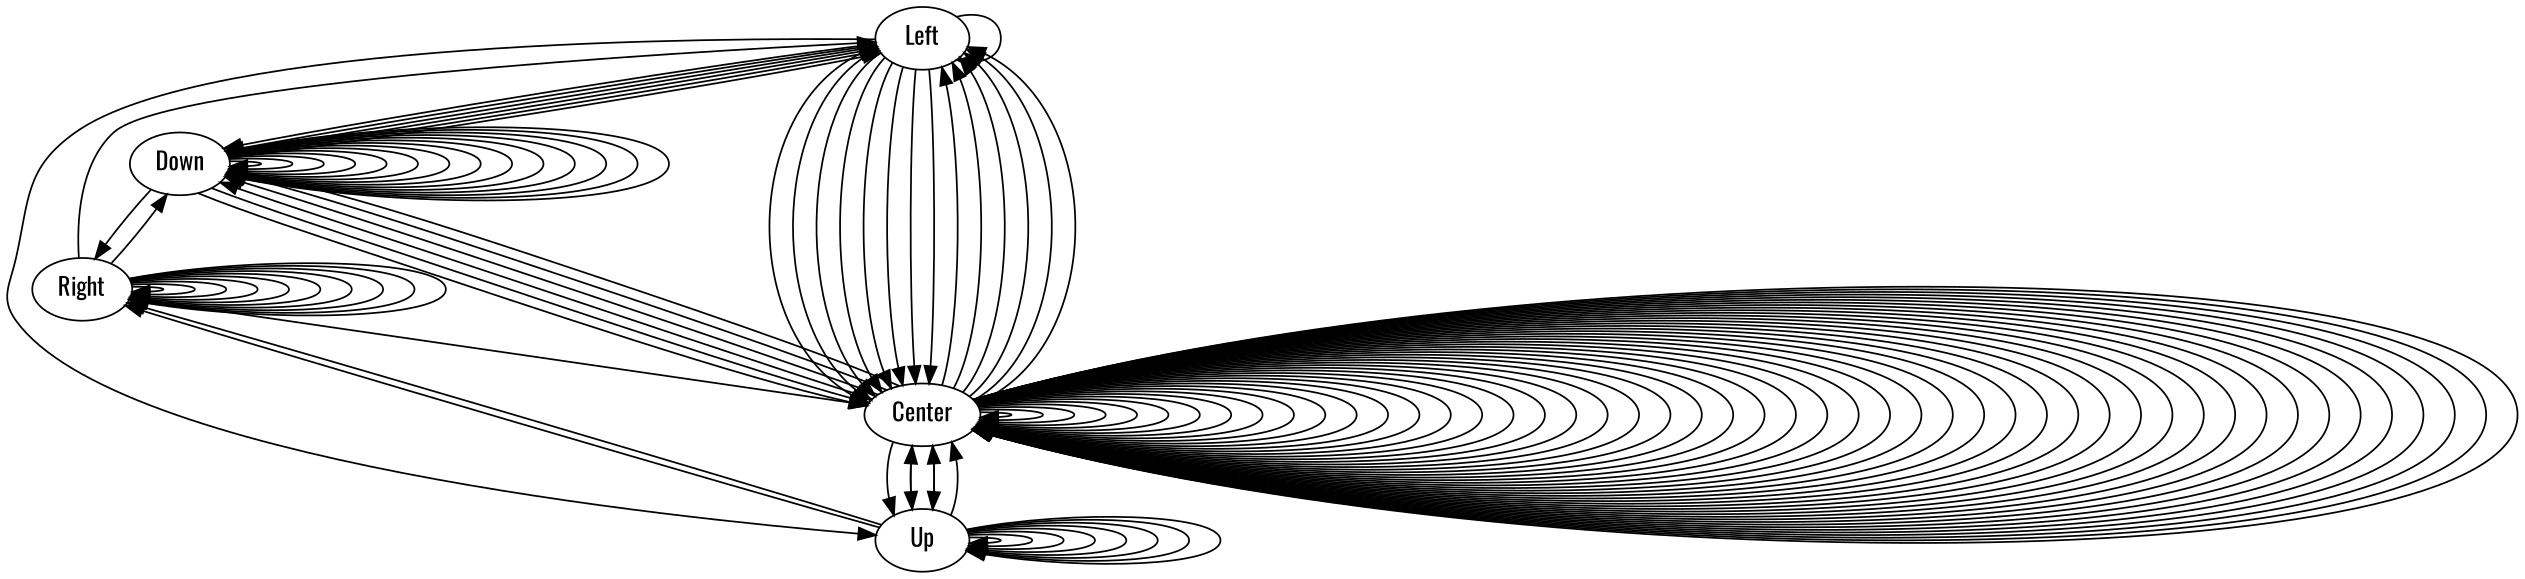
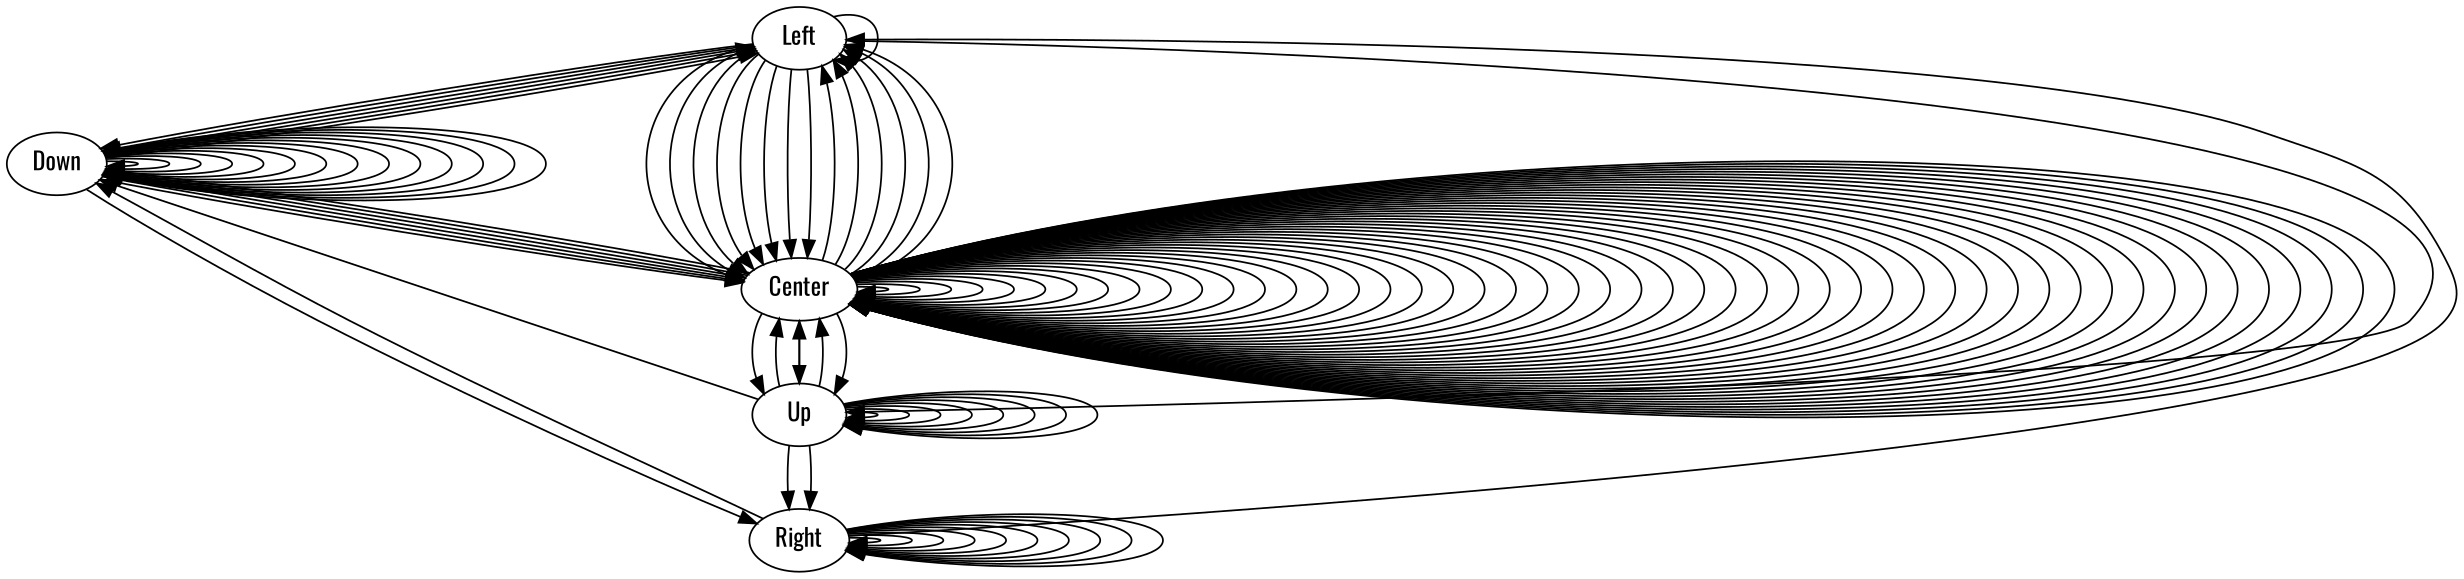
edge "Up" -> "Down": added
edge "Right" -> "Center": removed
